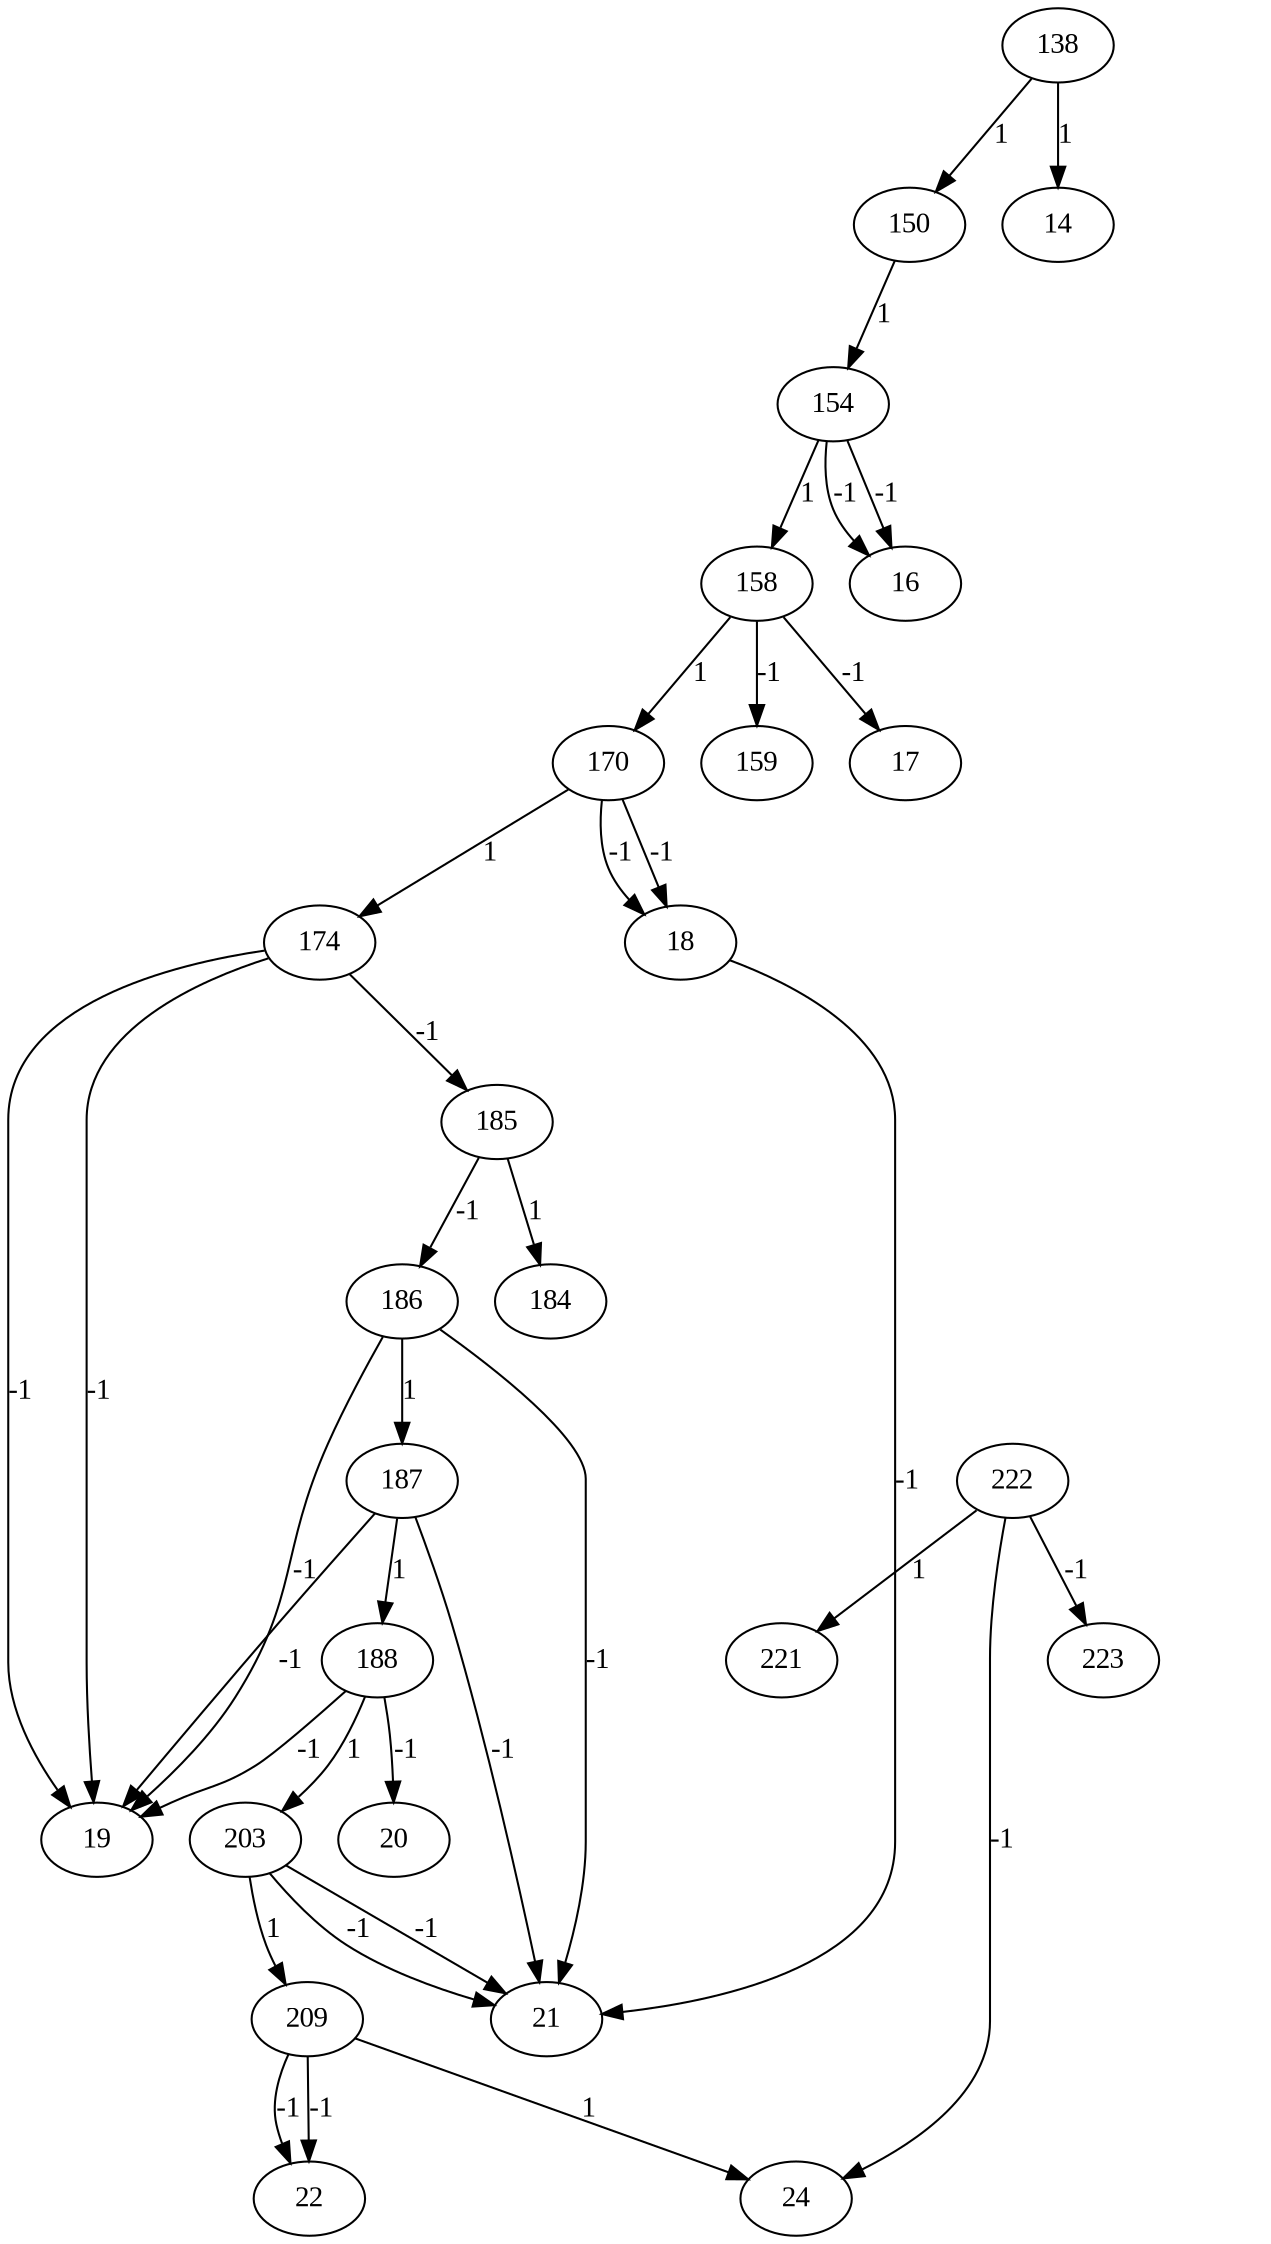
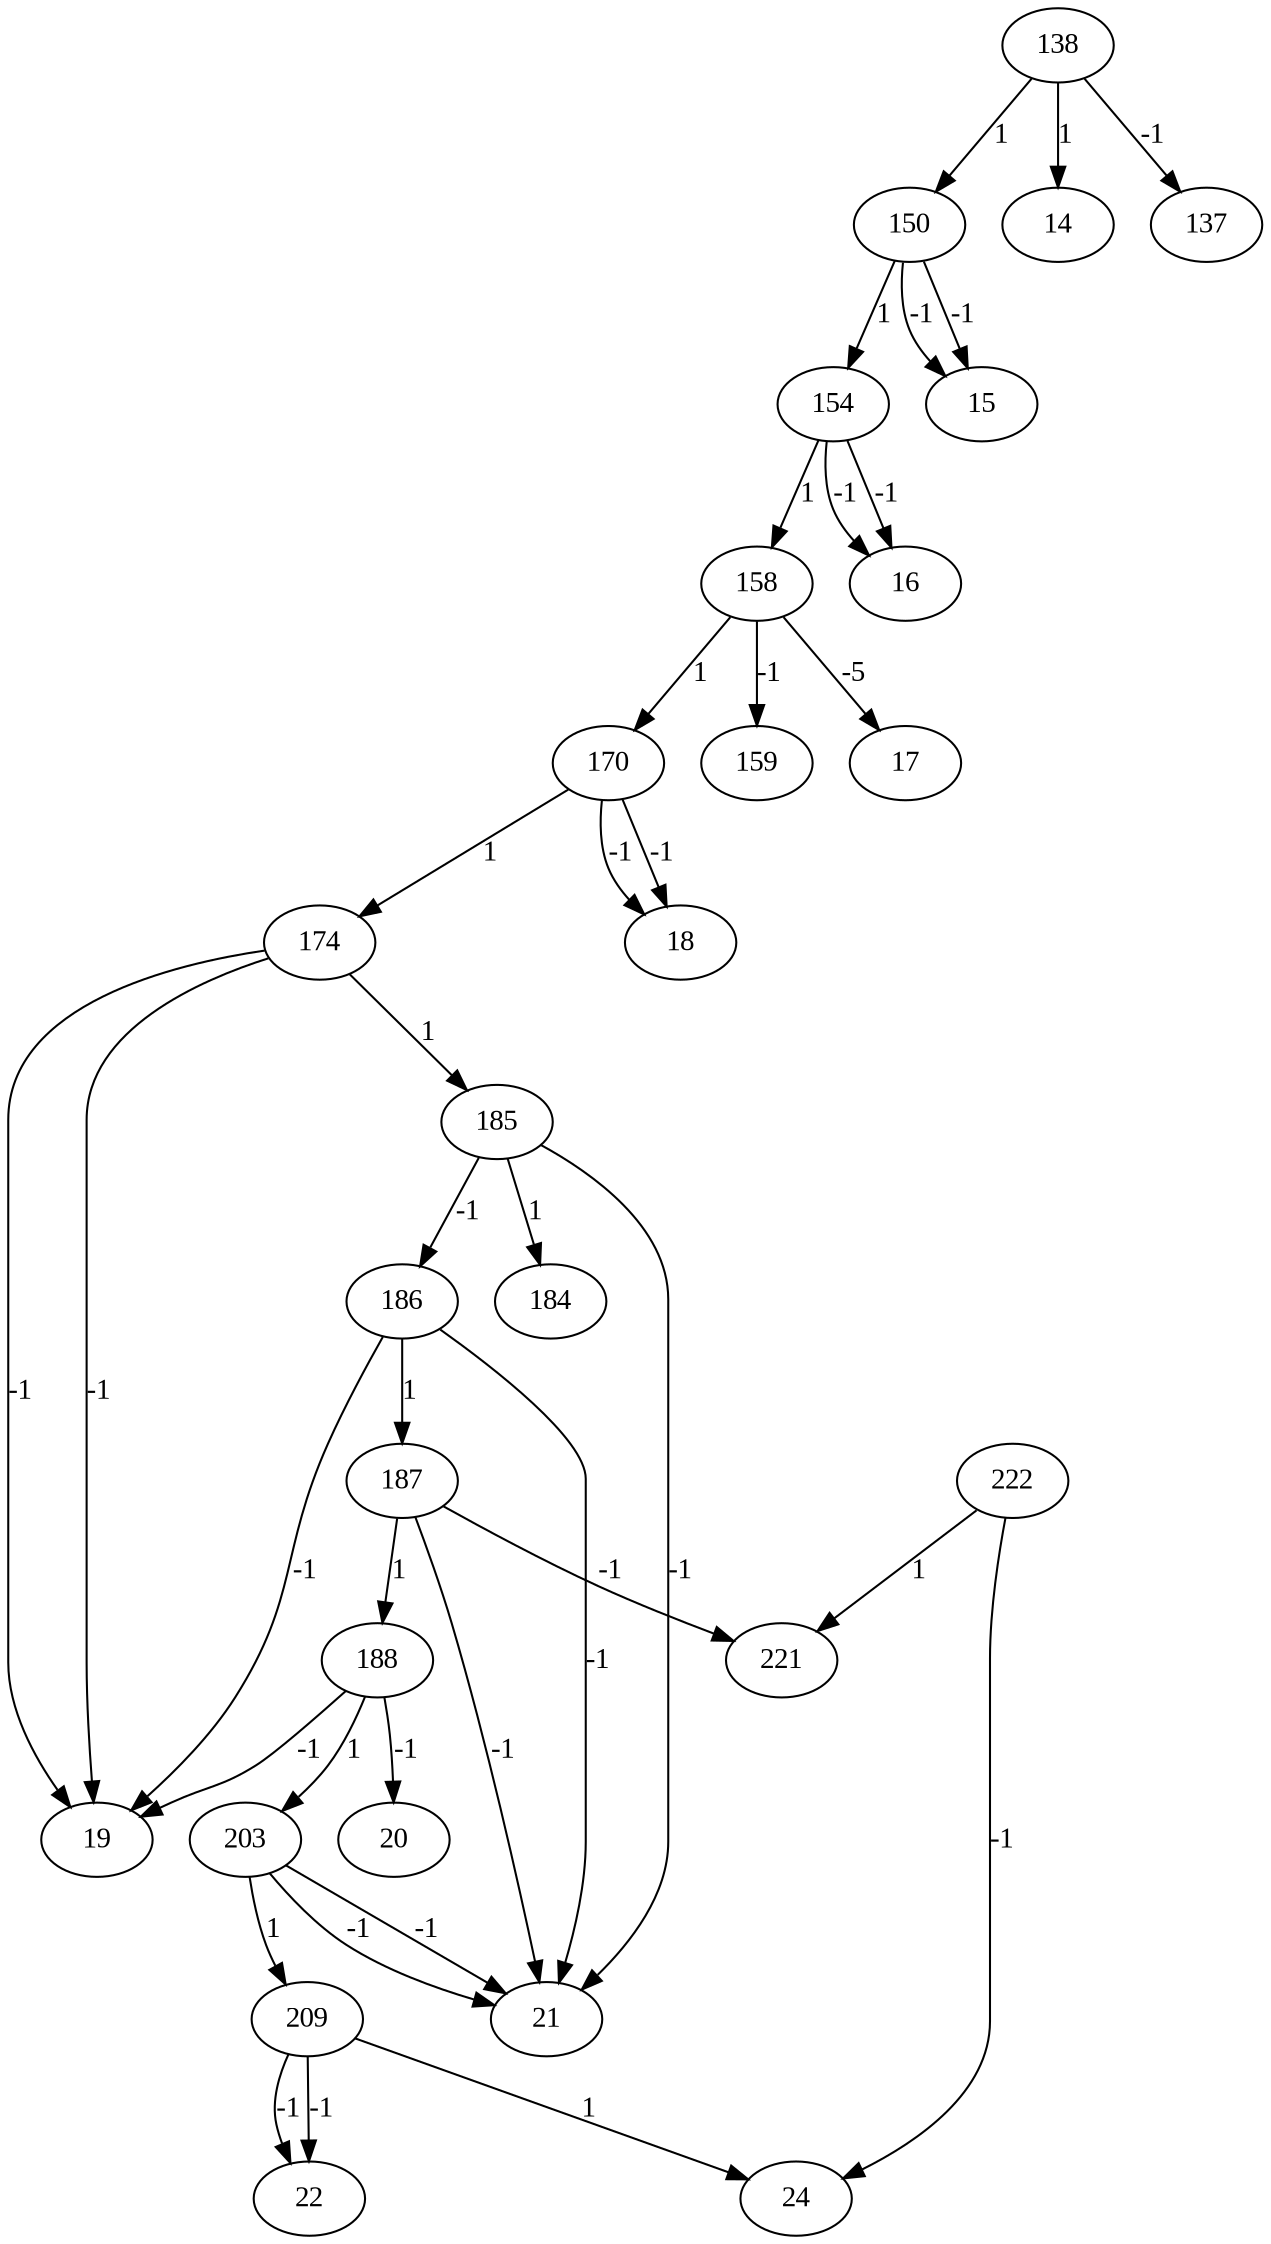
node "137": added
node "15": added
edge "158" -> "17": label "-1" -> "-5"
edge "174" -> "185": label "-1" -> "1"
edge "18" -> "21": now "185" -> "21"
node "223": removed
edge "187" -> "19": now "187" -> "221"
